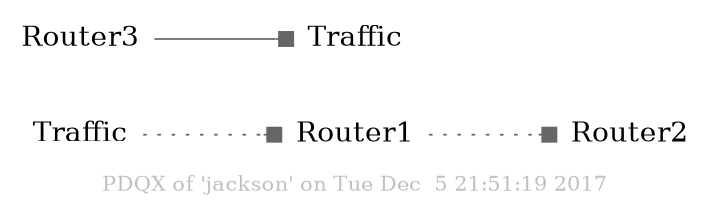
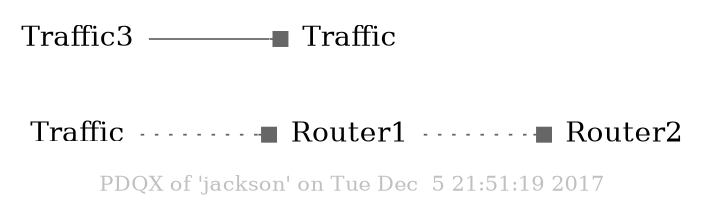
node "Router3": label "Router3" -> "Traffic3"
